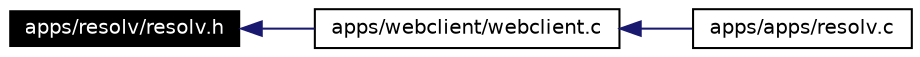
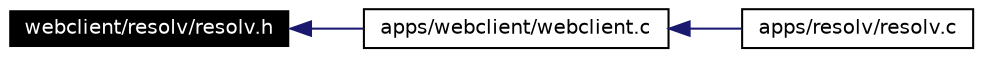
node "apps/resolv/resolv.h": label "apps/resolv/resolv.h" -> "webclient/resolv/resolv.h"
node "apps/apps/resolv.c": label "apps/apps/resolv.c" -> "apps/resolv/resolv.c"
